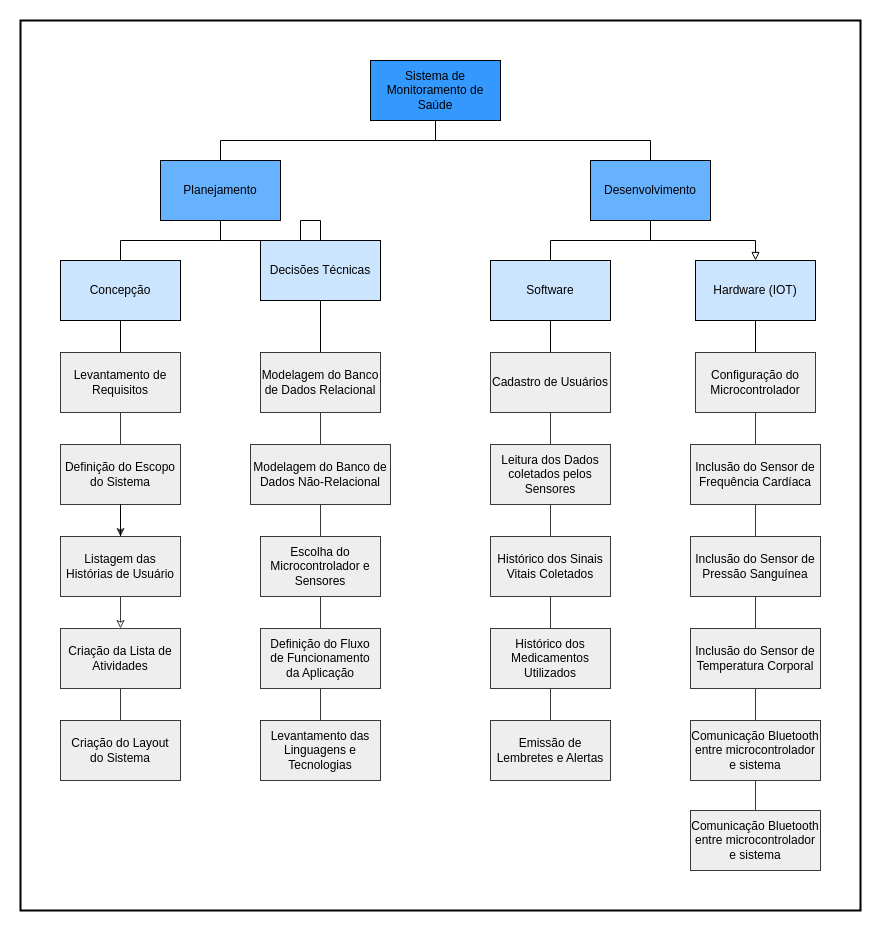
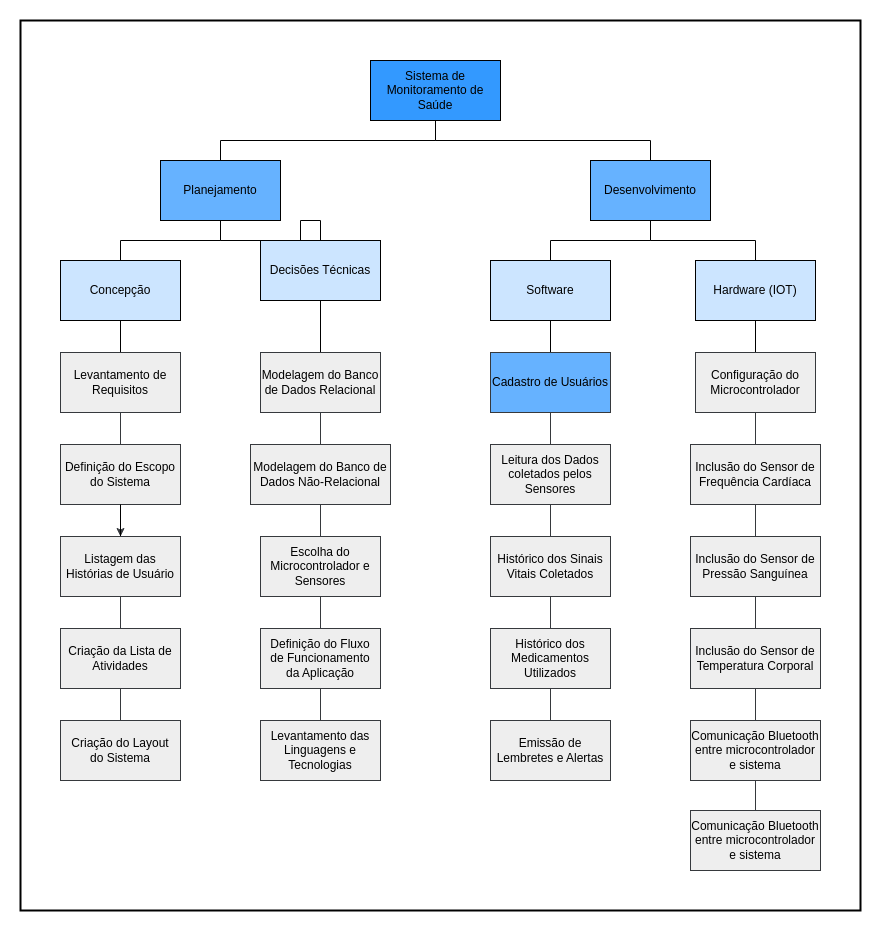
edge "Desenvolvimento" -> "Hardware (IOT)": arrowhead block -> none
node "Cadastro de Usuários": fillcolor #eeeeee -> #66b2ff
edge "Listagem das Histórias de Usuário" -> "Criação da Lista de Atividades": arrowhead classic -> none
